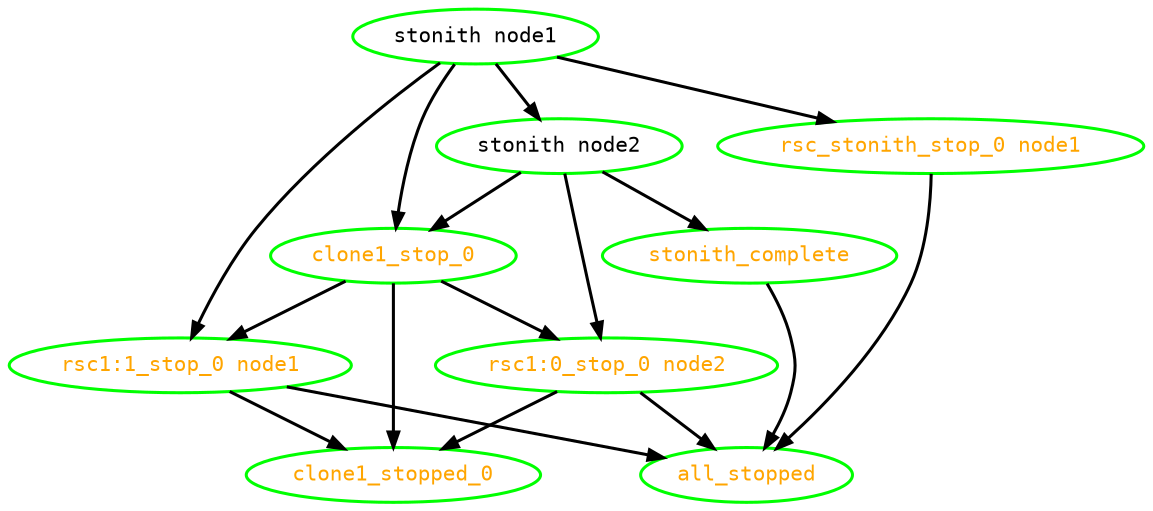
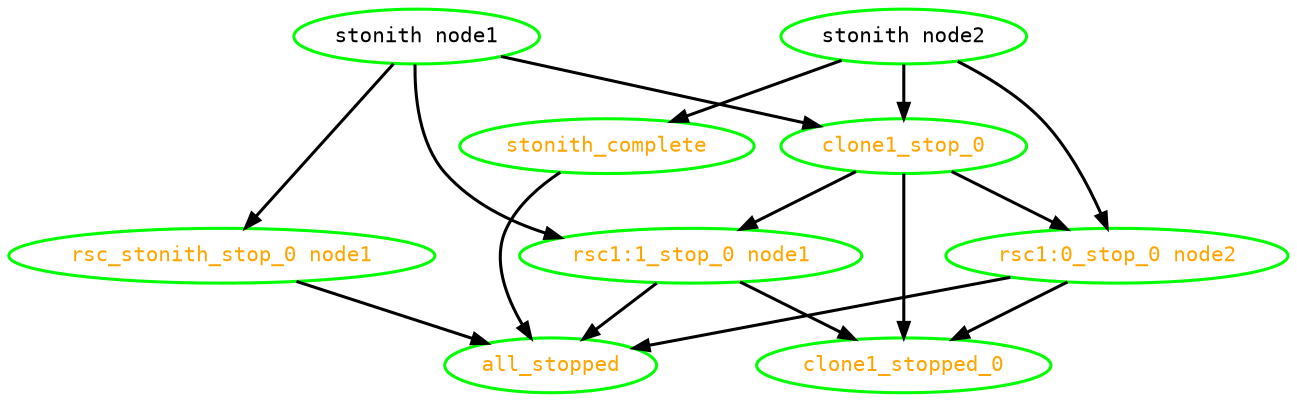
edge "stonith node1" -> "stonith node2": removed
